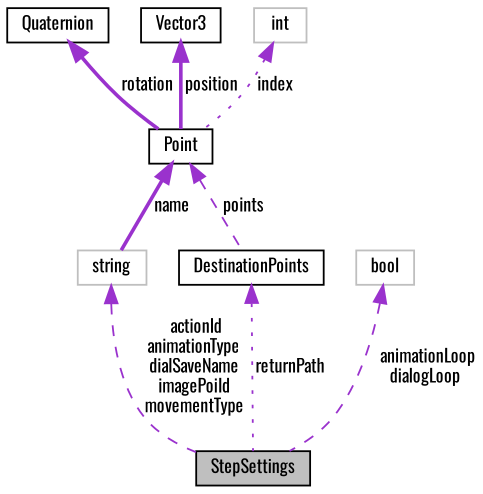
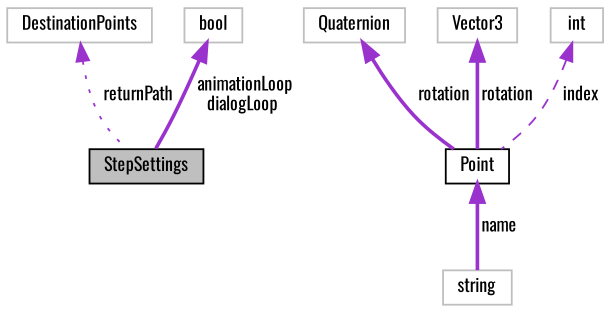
node "Quaternion": color black -> grey75
node "Vector3": color black -> grey75
edge "Point" -> "Vector3": label " position" -> " rotation"
edge "Point" -> "int": style dotted -> dashed
edge "DestinationPoints" -> "Point": removed, label "points"
node "DestinationPoints": color black -> grey75
edge "StepSettings" -> "bool": style dashed -> bold
edge "StepSettings" -> "string": removed, label "actionId animationType dialSaveName imagePoiId movementType"
